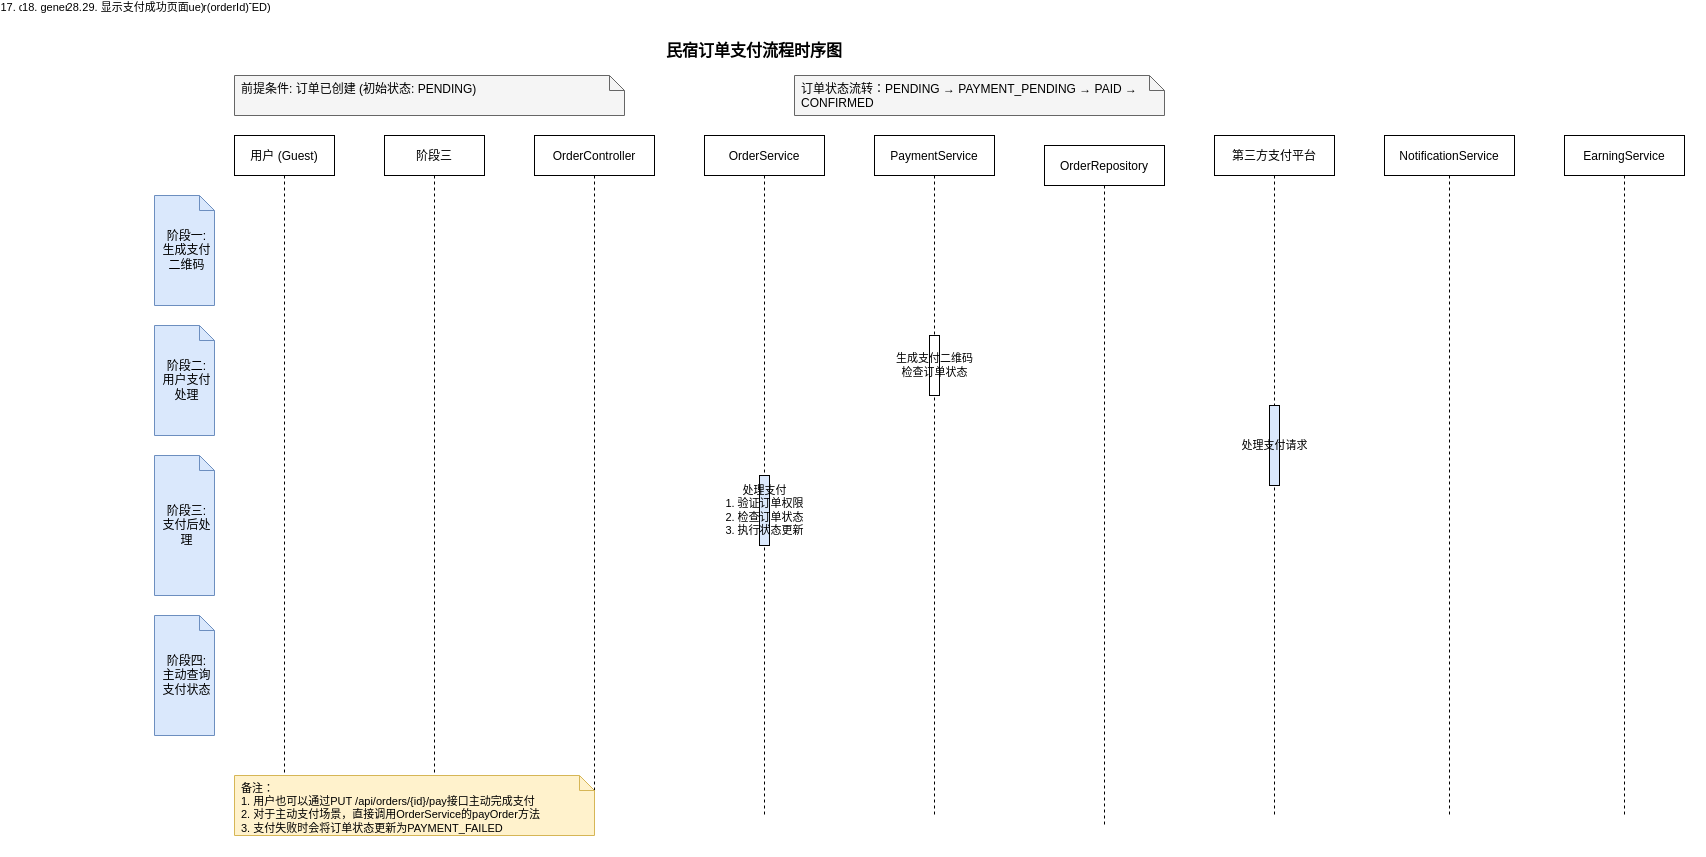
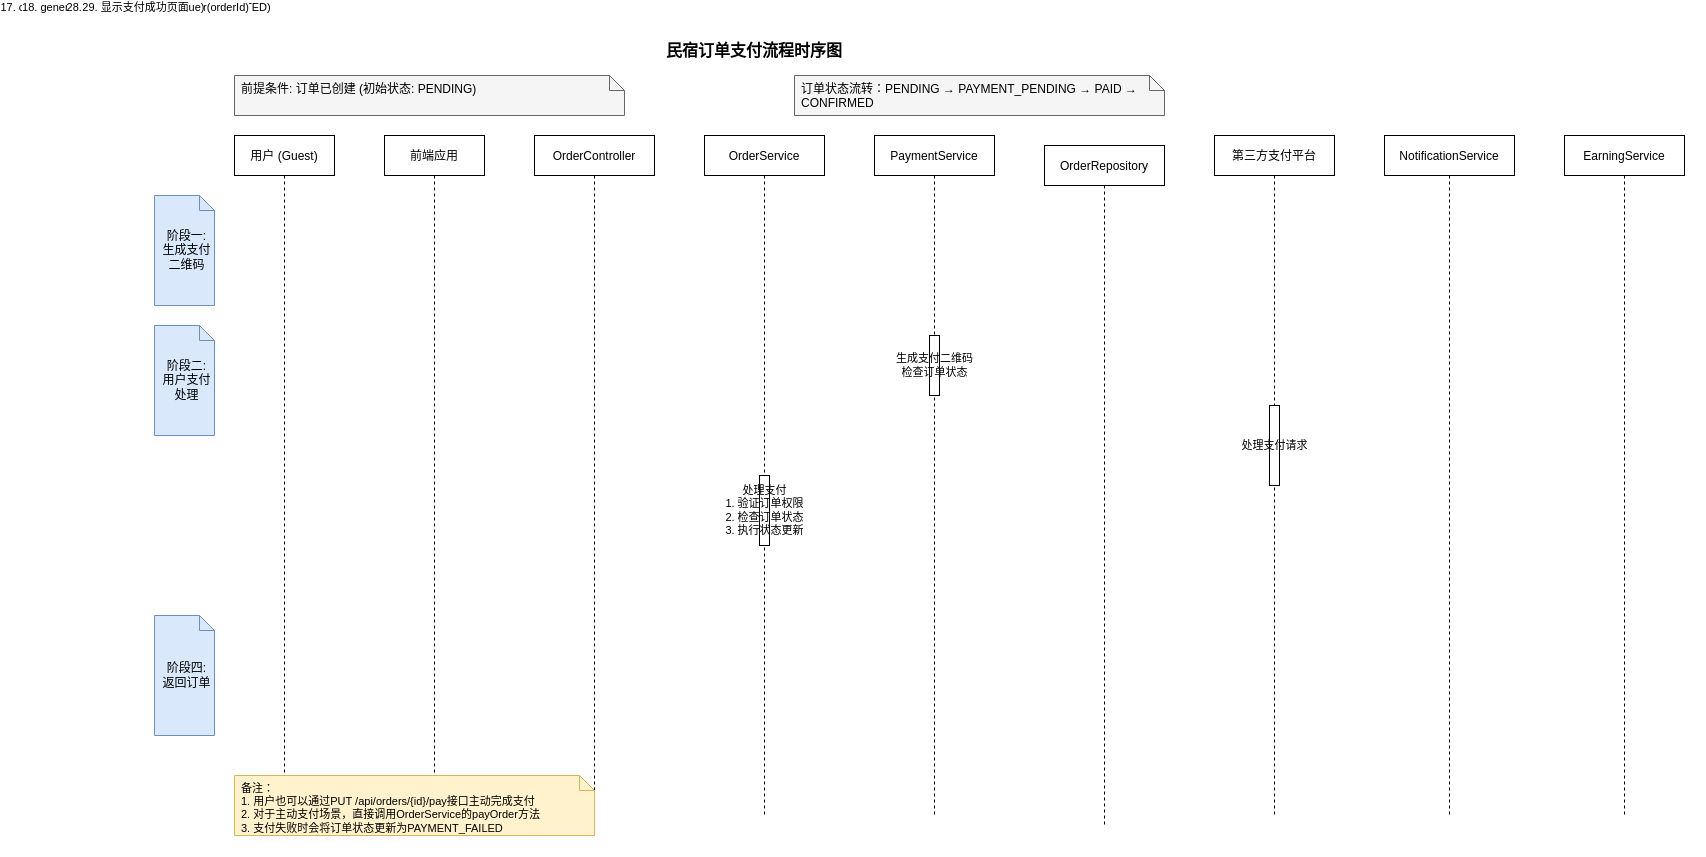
node "阶段三": label "阶段三" -> "前端应用"
node "处理支付请求": fillcolor #dae8fc -> #ffffff
node "处理支付 1. 验证订单权限 2. 检查订单状态 3. 执行状态更新": fillcolor #dae8fc -> #ffffff
node "阶段三: 支付后处理": removed
node "阶段四: 主动查询支付状态": label "阶段四: 主动查询支付状态" -> "阶段四: 返回订单"
